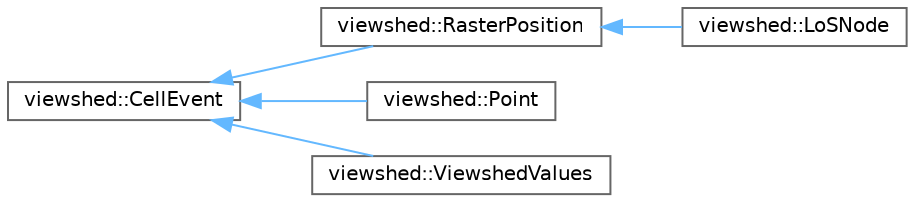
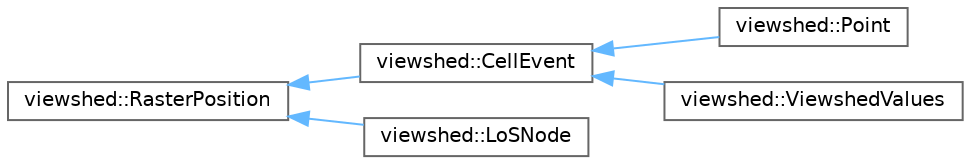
edge "viewshed::RasterPosition" -> "viewshed::CellEvent": reversed
